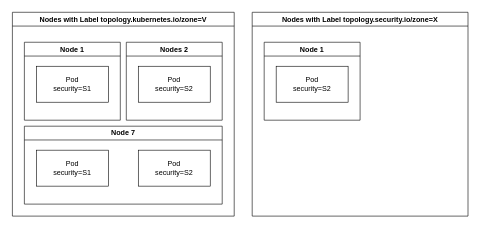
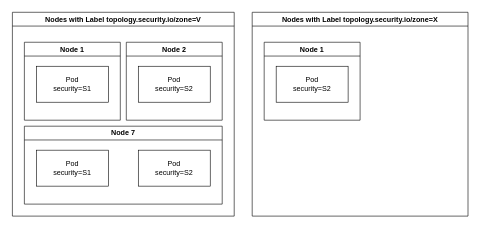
node "Nodes with Label topology.kubernetes.io/zone=V": label "Nodes with Label topology.kubernetes.io/zone=V" -> "Nodes with Label topology.security.io/zone=V"
node "Nodes 2": label "Nodes 2" -> "Node 2"
